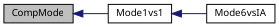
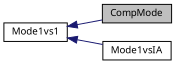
edge "Mode1vs1" -> "CompMode": reversed
node "Mode6vsIA": label "Mode6vsIA" -> "Mode1vsIA"
